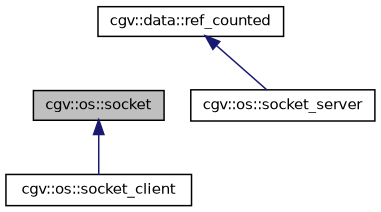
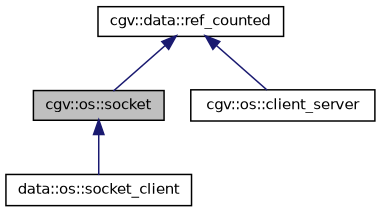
edge "cgv::os::socket" -> "cgv::data::ref_counted": added
node "cgv::os::socket_server": label "cgv::os::socket_server" -> "cgv::os::client_server"
node "cgv::os::socket_client": label "cgv::os::socket_client" -> "data::os::socket_client"
